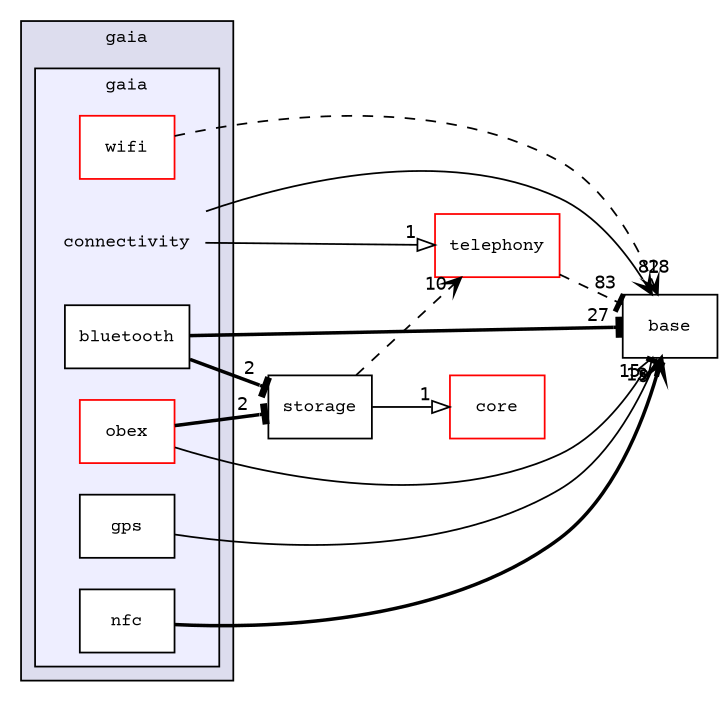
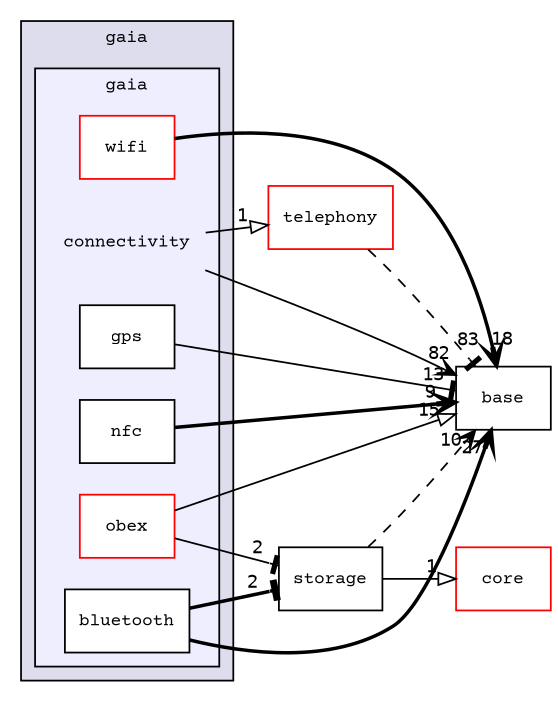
edge "wifi" -> "base": style dashed -> bold
edge "bluetooth" -> "base": arrowhead tee -> vee
edge "storage" -> "telephony": now "storage" -> "base"
edge "obex" -> "storage": style bold -> solid
